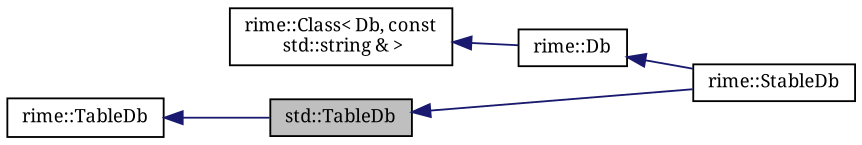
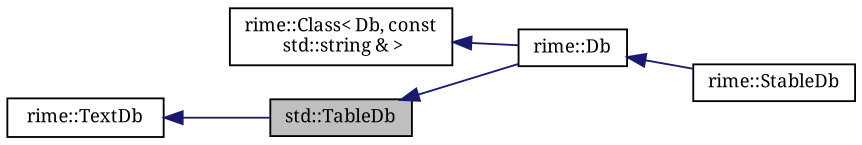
edge "rime::StableDb" -> "std::TableDb": now "rime::Db" -> "std::TableDb"
node "rime::TableDb": label "rime::TableDb" -> "rime::TextDb"
